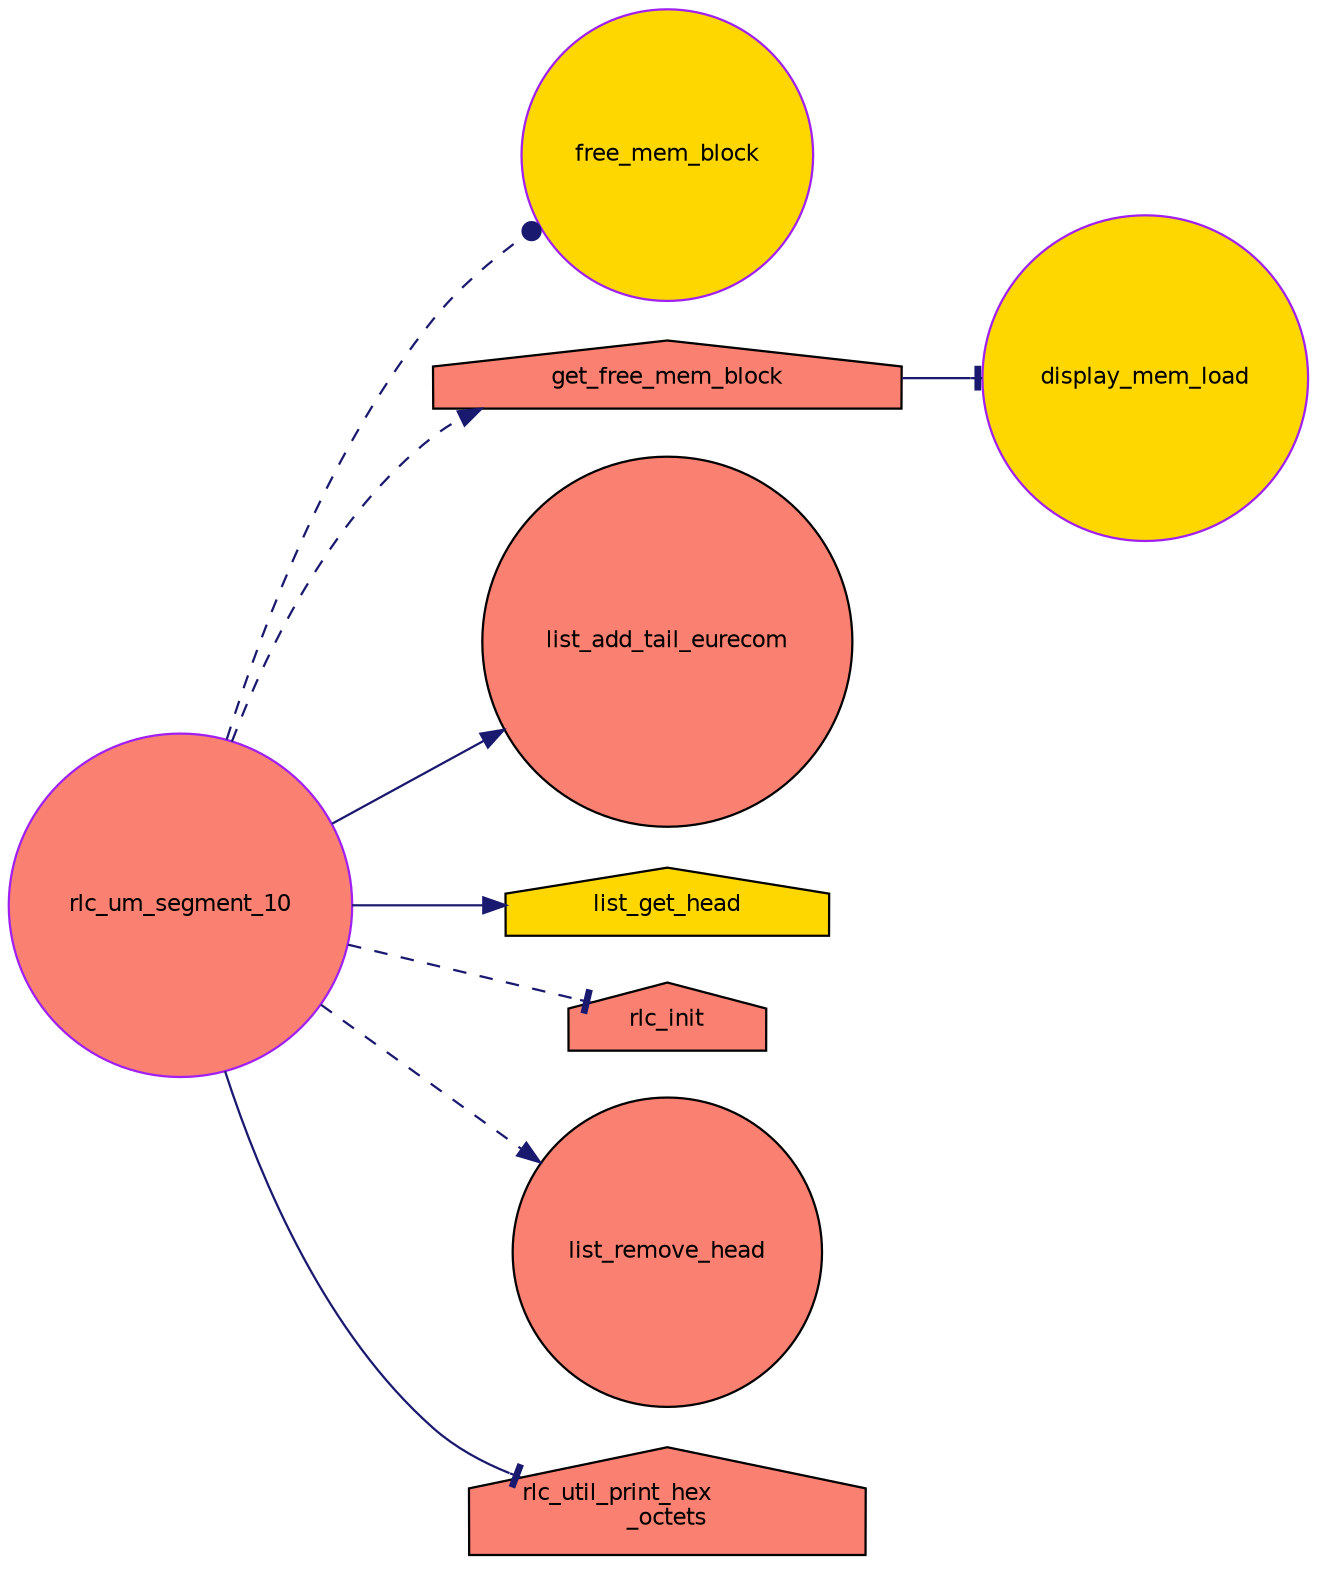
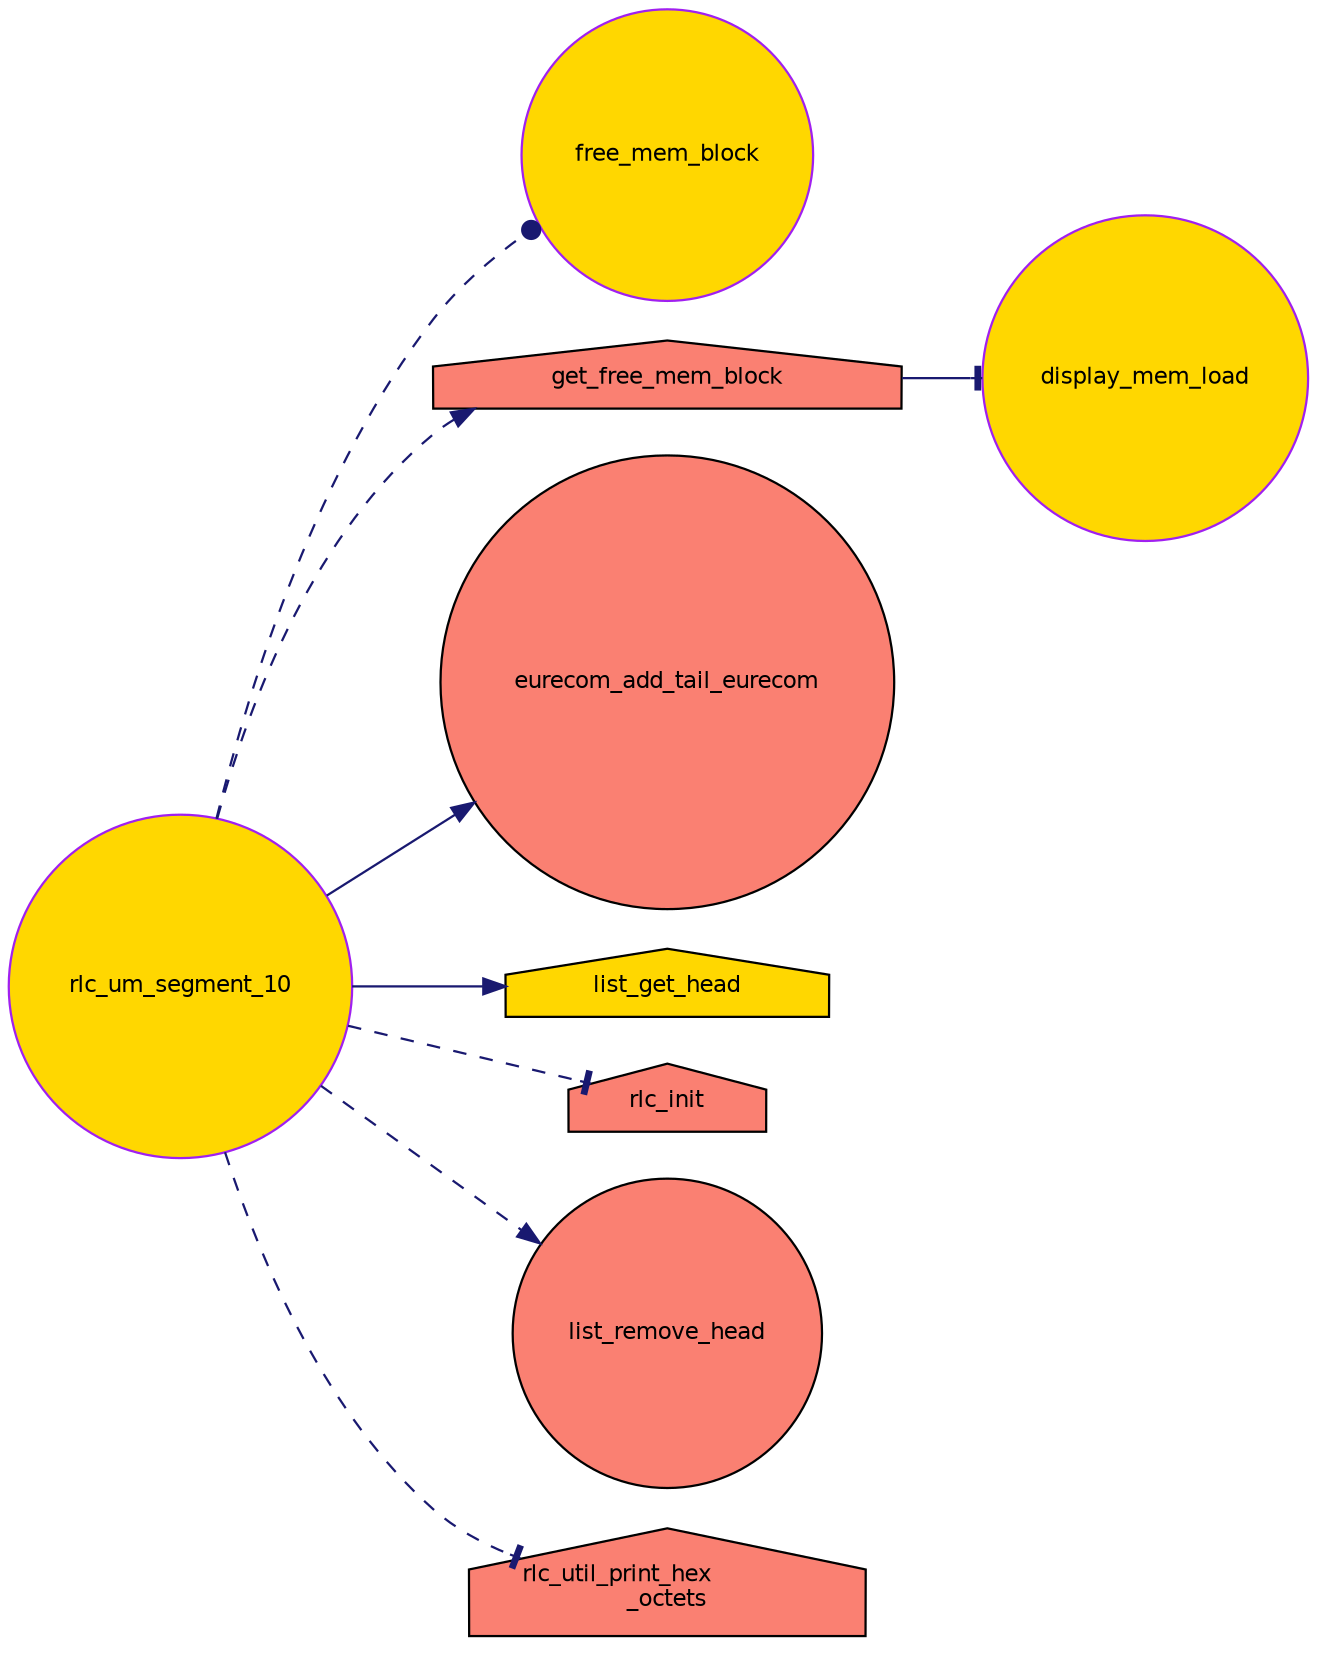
node "list_add_tail_eurecom": label "list_add_tail_eurecom" -> "eurecom_add_tail_eurecom"
node "rlc_um_segment_10": fillcolor salmon -> gold
edge "rlc_um_segment_10" -> "rlc_util_print_hex _octets": style solid -> dashed
